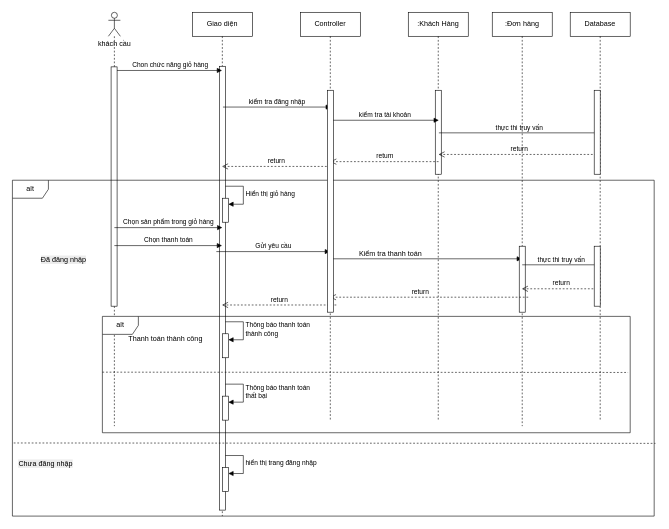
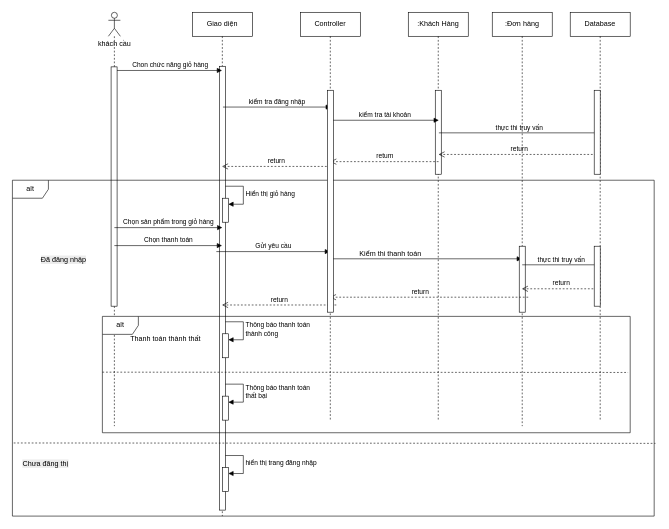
node "Kiểm tra thanh toán": label "Kiểm tra thanh toán" -> "Kiểm thi thanh toán"
node "Thanh toán thành công": label "Thanh toán thành công" -> "Thanh toán thành thất"
node "Chưa đăng nhập": label "Chưa đăng nhập" -> "Chưa đăng thị"
